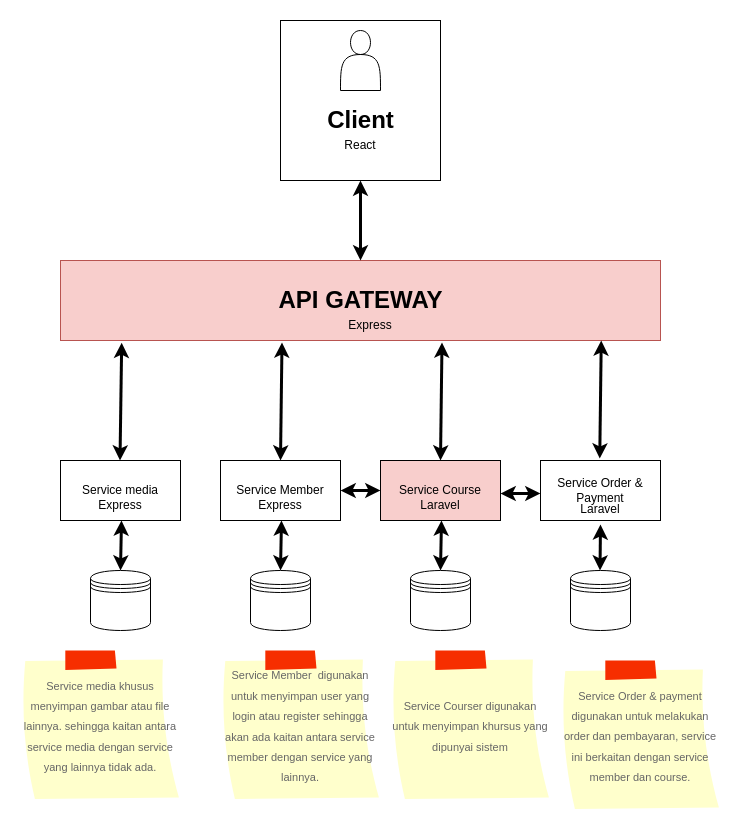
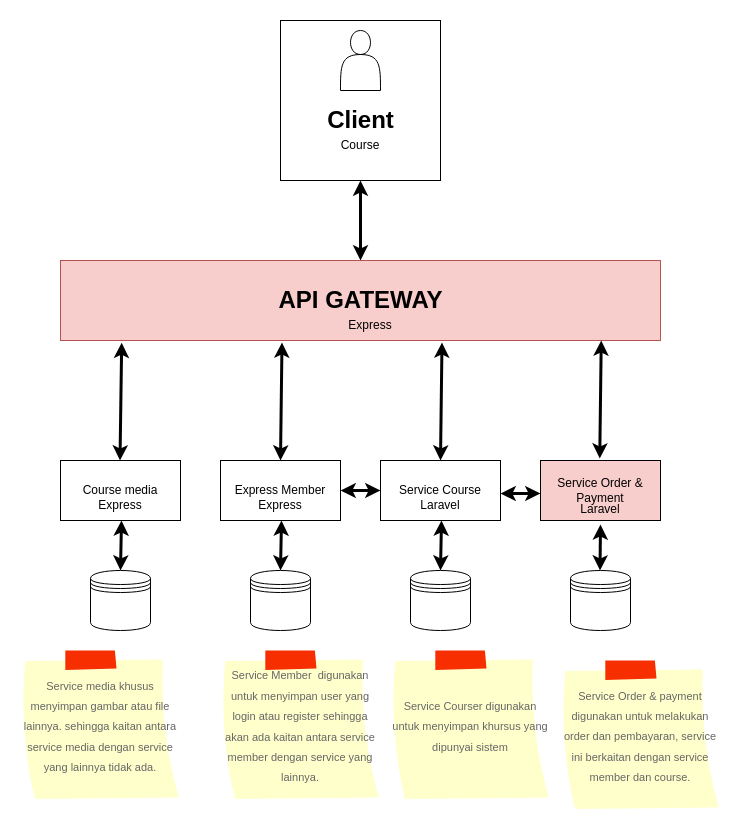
node "React": label "React" -> "Course"
node "Service media": label "Service media" -> "Course media"
node "Service Member": label "Service Member" -> "Express Member"
node "Service Course": fillcolor #f8cecc -> #ffffff
node "Service Order & Payment": fillcolor #ffffff -> #f8cecc
